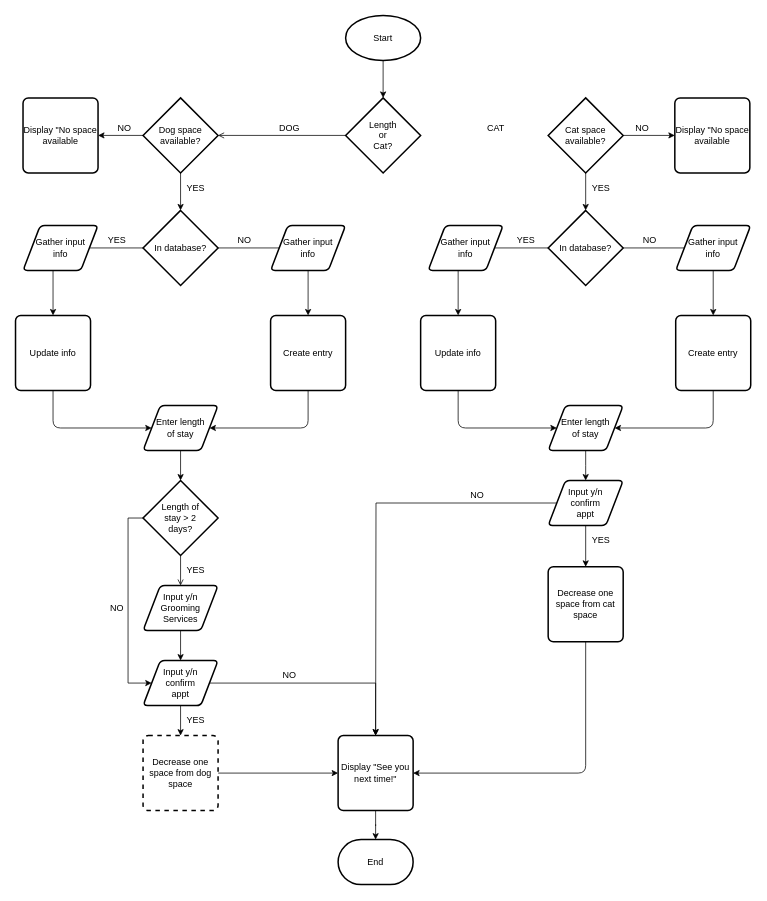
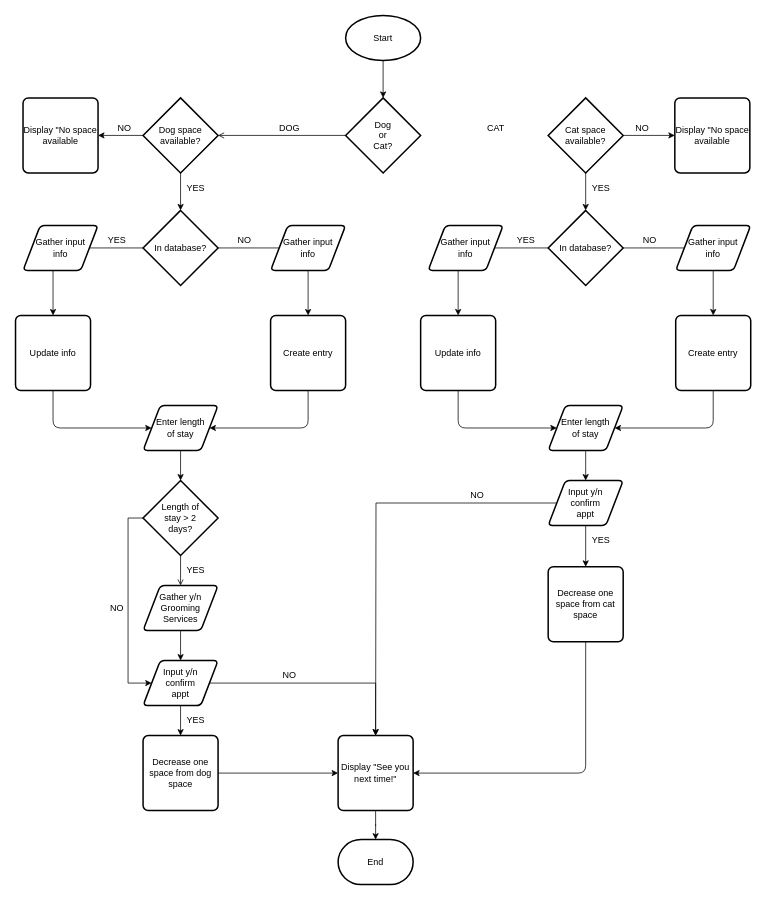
node "Length or Cat?": label "Length or Cat?" -> "Dog or Cat?"
node "Input y/n Grooming Services": label "Input y/n Grooming Services" -> "Gather y/n Grooming Services"
node "Decrease one space from dog space": style dashed -> solid
